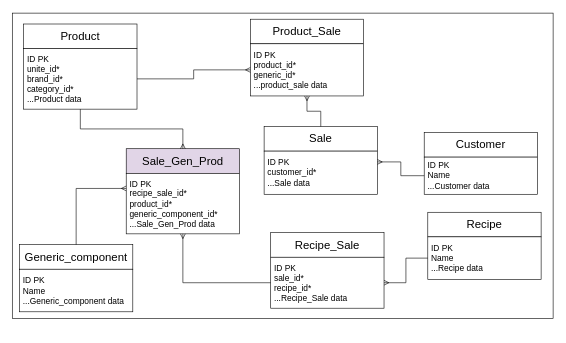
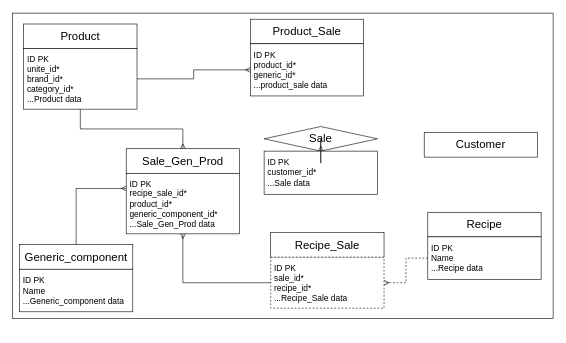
edge "Sale" -> "ID PK product_id* generic_id* ...product_sale data": now "Sale" -> "ID PK customer_id* ...Sale data"
node "Sale": shape rectangle -> diamond
node "Sale_Gen_Prod": fillcolor #e1d5e7 -> #ffffff
edge "ID PK Name ...Customer data" -> "ID PK customer_id* ...Sale data": removed
node "ID PK Name ...Customer data": removed
edge "ID PK Name ...Recipe data" -> "ID PK sale_id* recipe_id* ...Recipe_Sale data": style solid -> dashed
node "ID PK sale_id* recipe_id* ...Recipe_Sale data": style solid -> dashed
